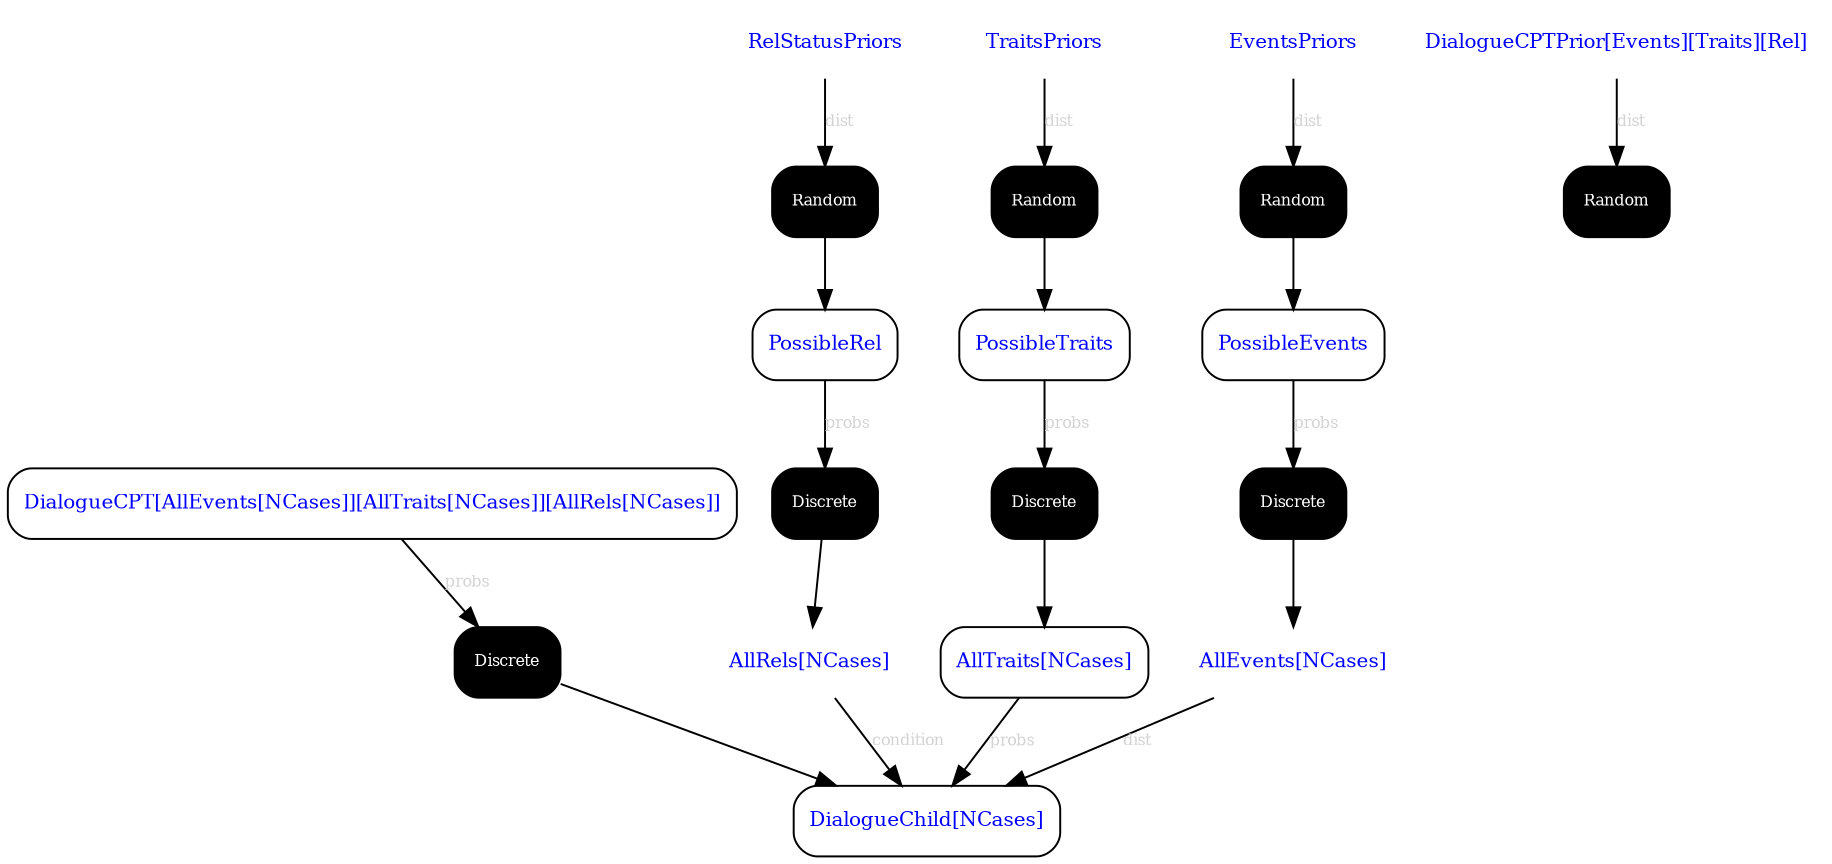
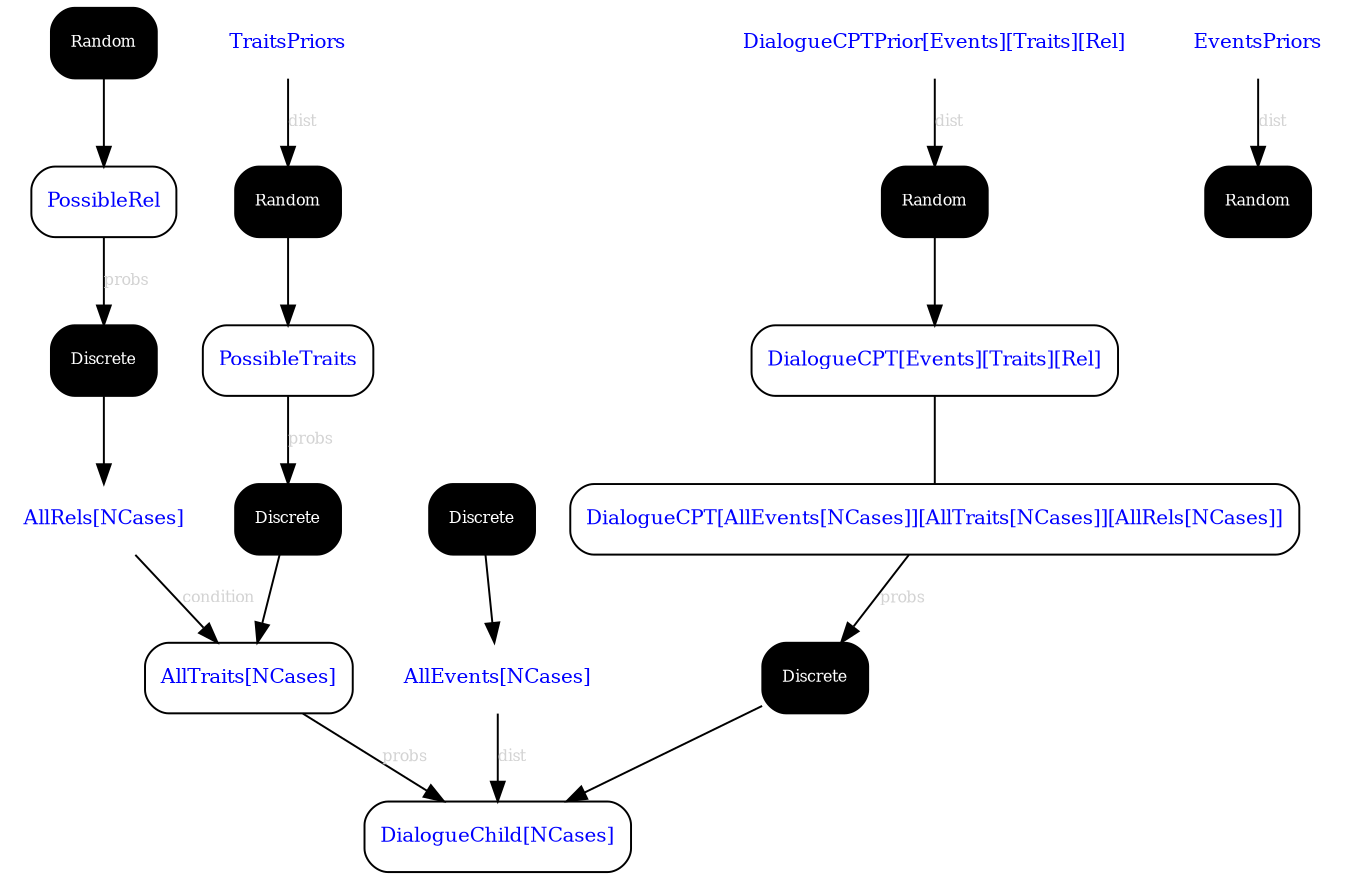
node "RelStatusPriors": removed
node "PossibleEvents": removed
node "DialogueCPT[Events][Traits][Rel]": added
edge "AllRels[NCases]" -> "DialogueChild[NCases]": now "AllRels[NCases]" -> "AllTraits[NCases]"
